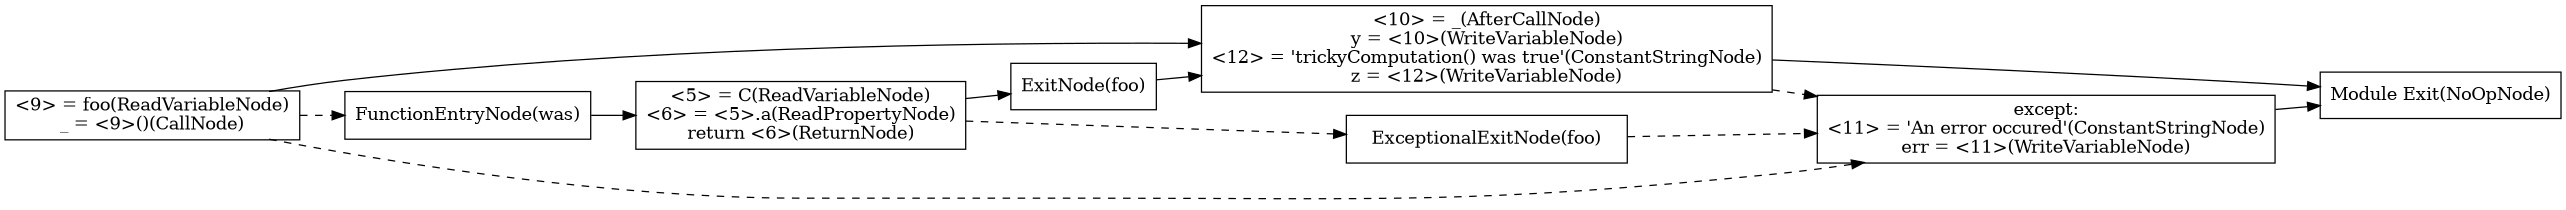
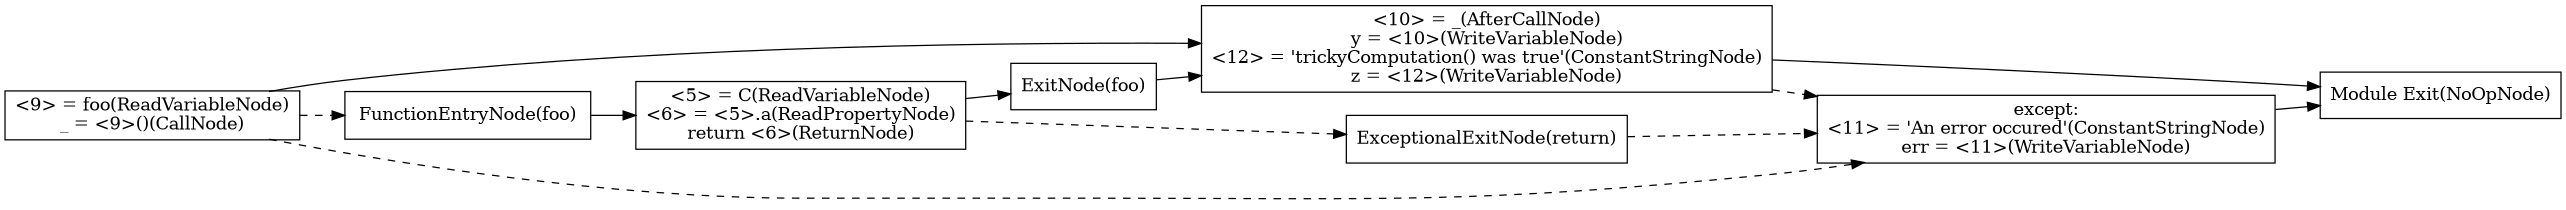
node "FunctionEntryNode(was)": label "FunctionEntryNode(was)" -> "FunctionEntryNode(foo)"
node "ExceptionalExitNode(foo)": label "ExceptionalExitNode(foo)" -> "ExceptionalExitNode(return)"
